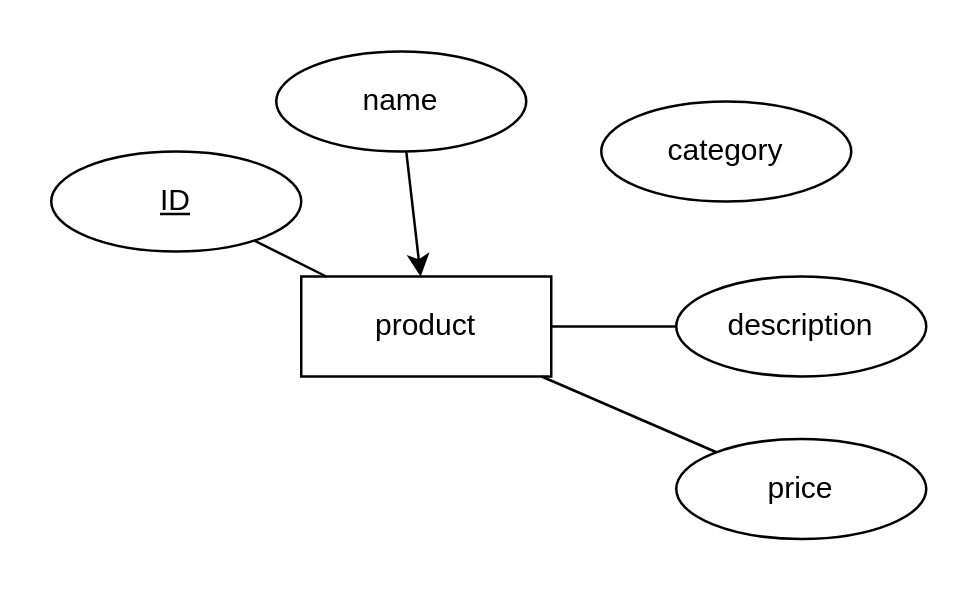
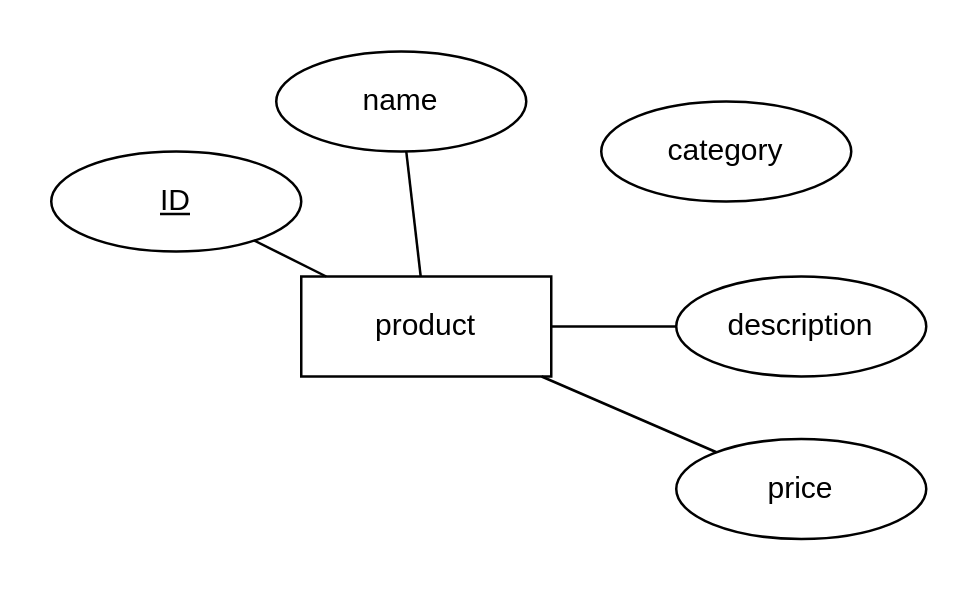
edge "name" -> "product": arrowhead classic -> none
